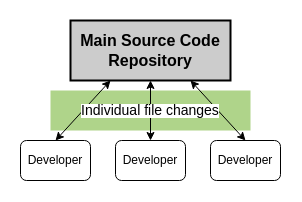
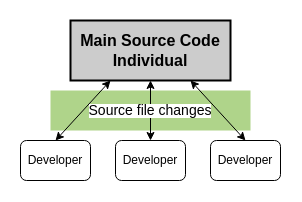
node "Main Source Code Repository": label "Main Source Code Repository" -> "Main Source Code Individual"
node "Individual file changes": label "Individual file changes" -> "Source file changes"
